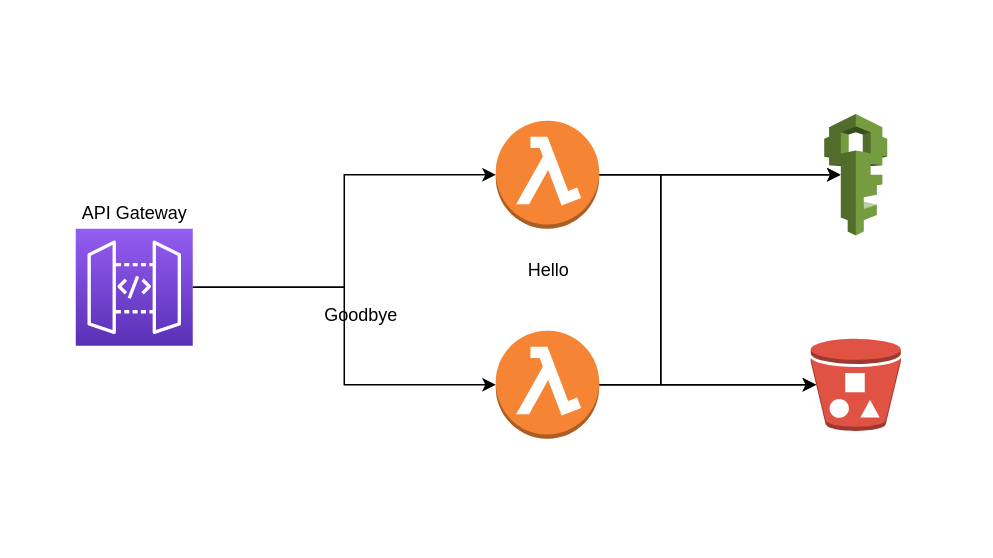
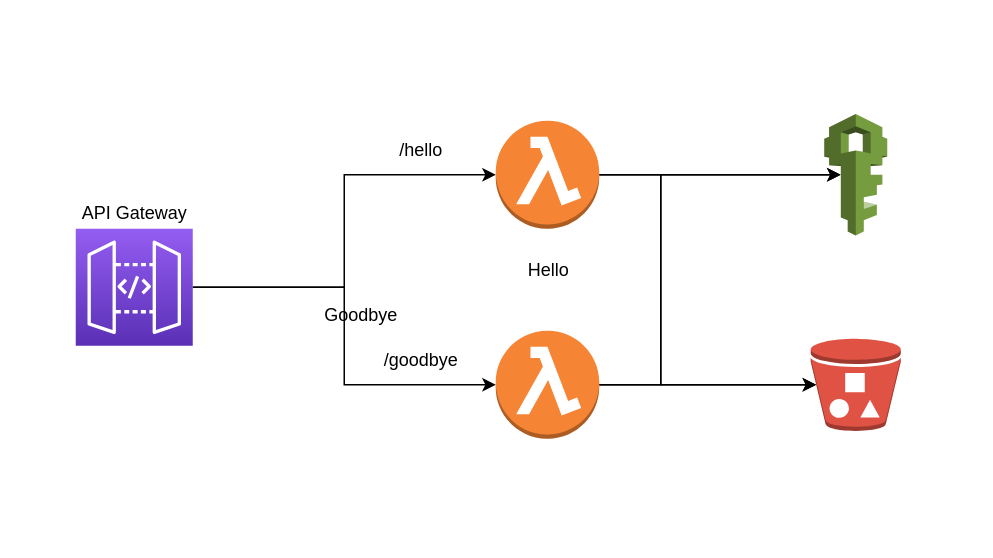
node "/hello": added
node "/goodbye": added
